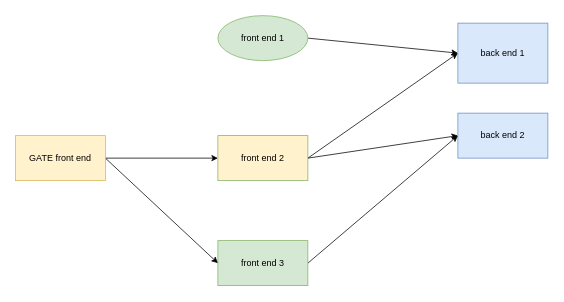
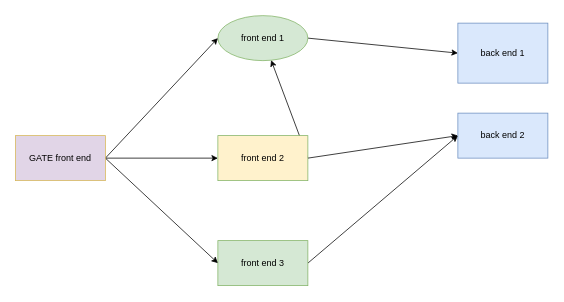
edge "GATE front end" -> "front end 1": added
edge "front end 2" -> "back end 1": now "front end 2" -> "front end 1"
node "GATE front end": fillcolor #fff2cc -> #e1d5e7
